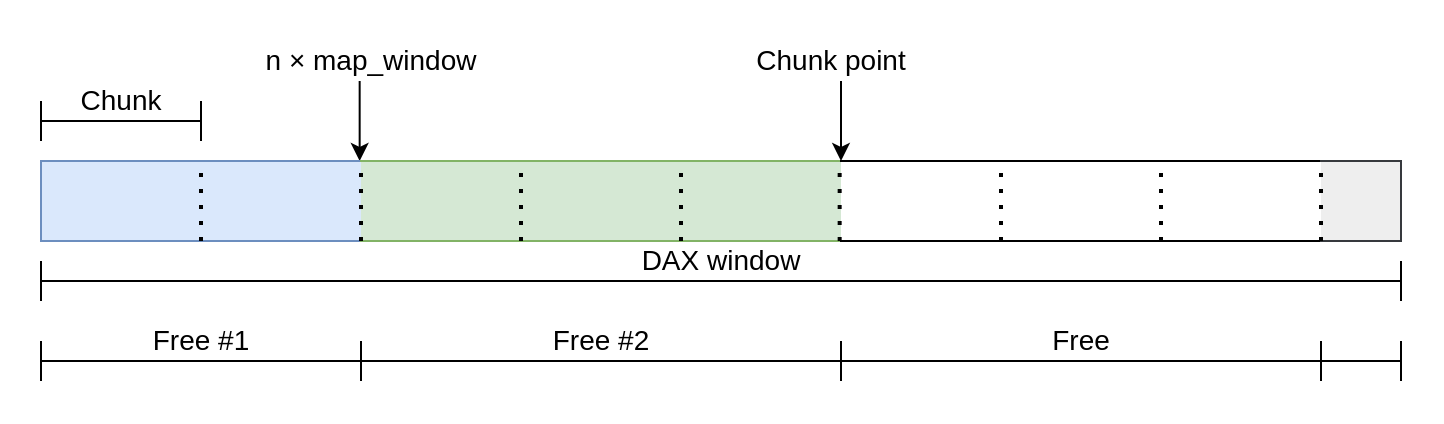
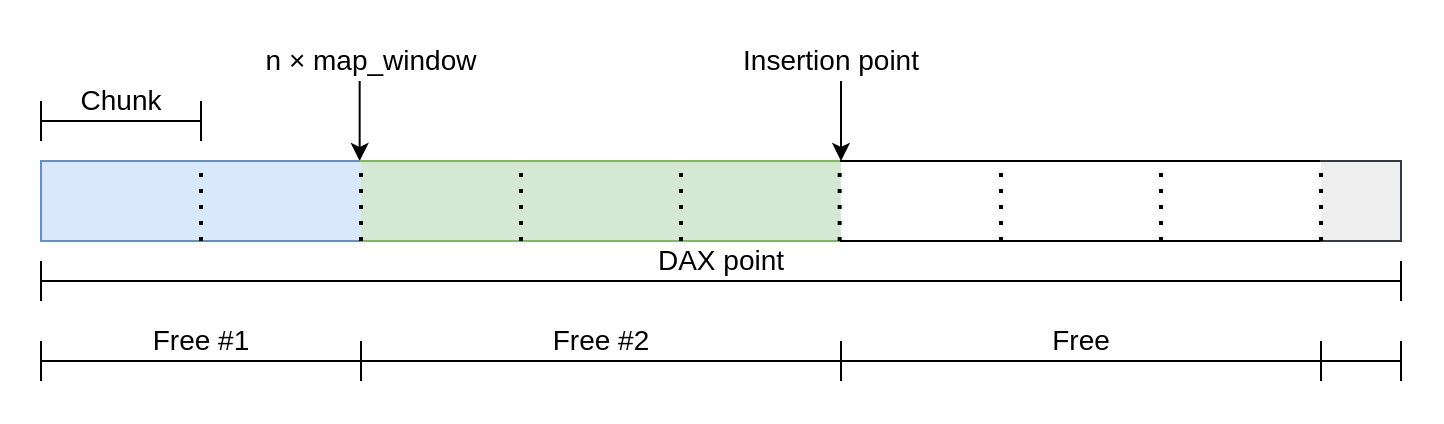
node "Chunk point": label "Chunk point" -> "Insertion point"
node "DAX window": label "DAX window" -> "DAX point"
